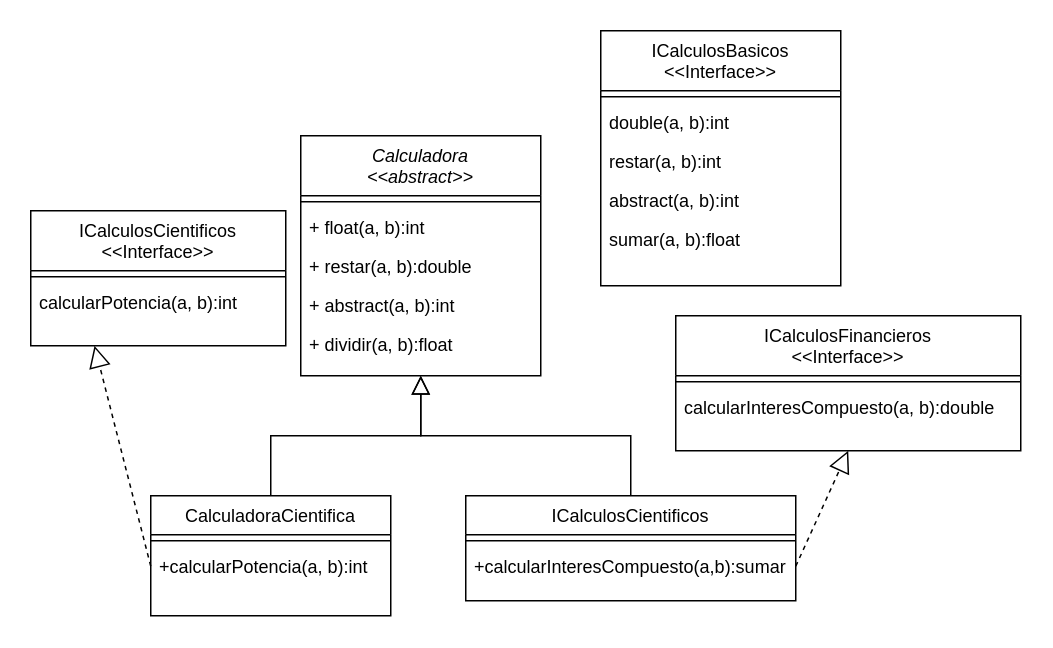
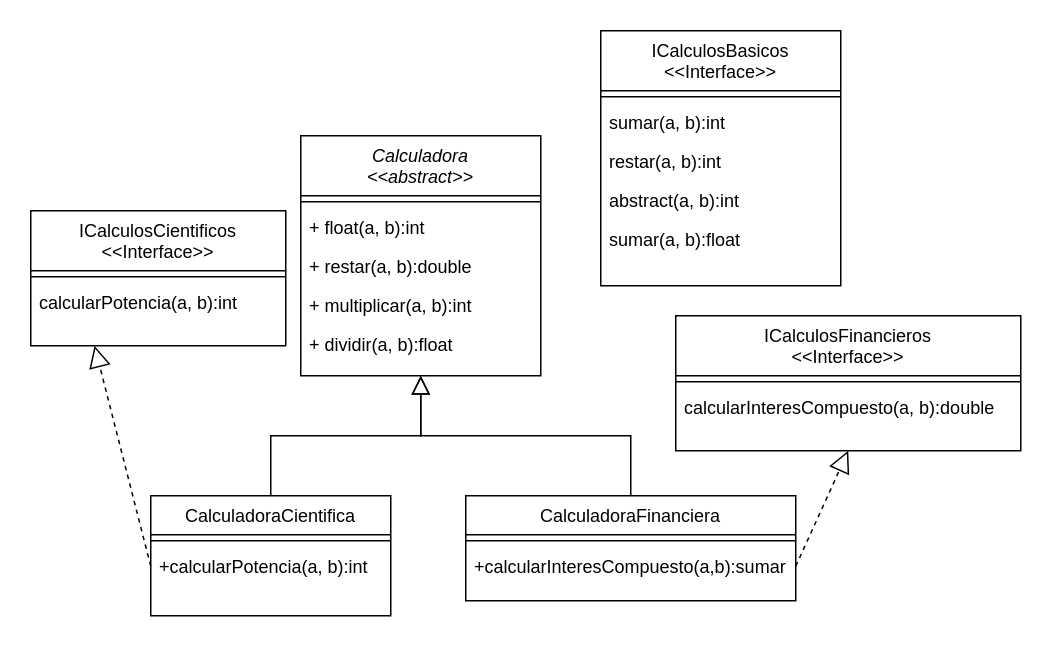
node "double(a, b):int": label "double(a, b):int" -> "sumar(a, b):int"
node "+ abstract(a, b):int": label "+ abstract(a, b):int" -> "+ multiplicar(a, b):int"
node "ICalculosCientificos": label "ICalculosCientificos" -> "CalculadoraFinanciera"
